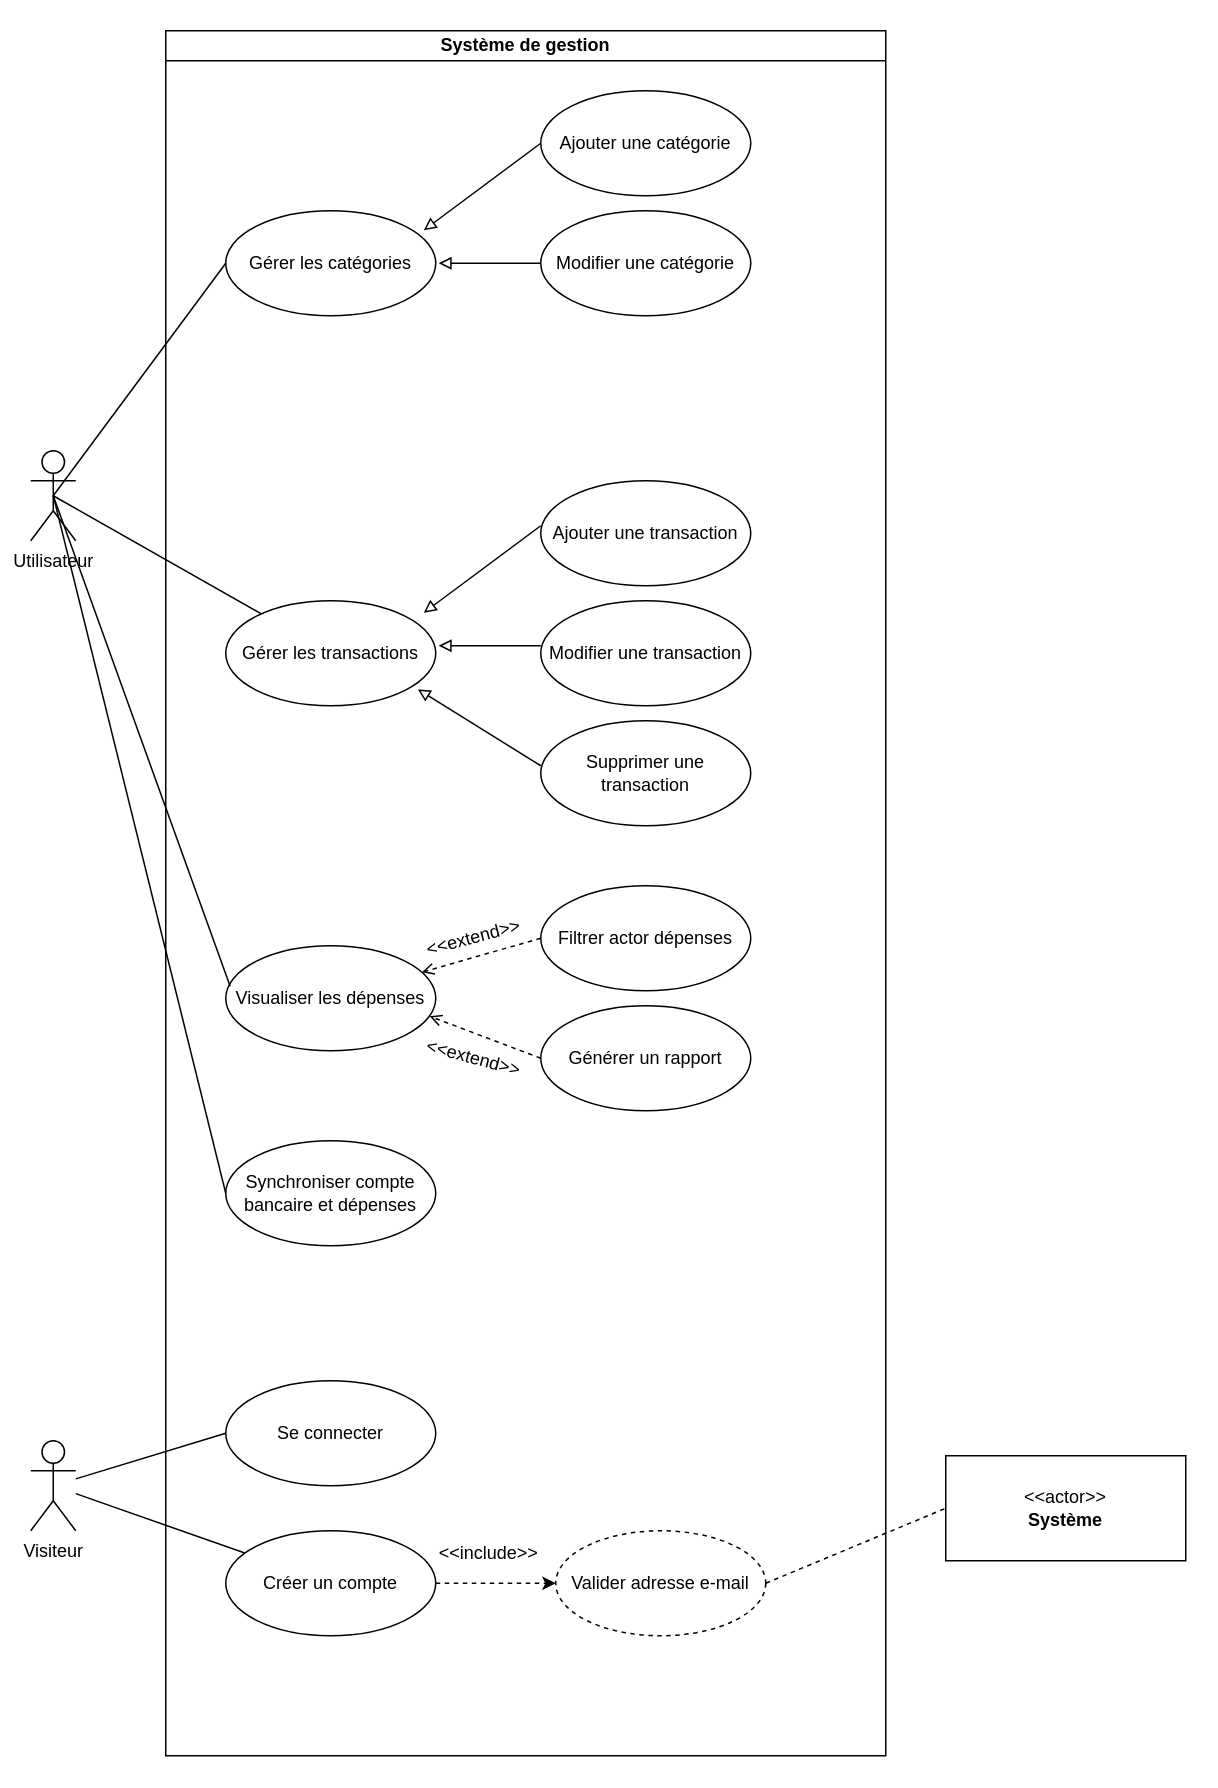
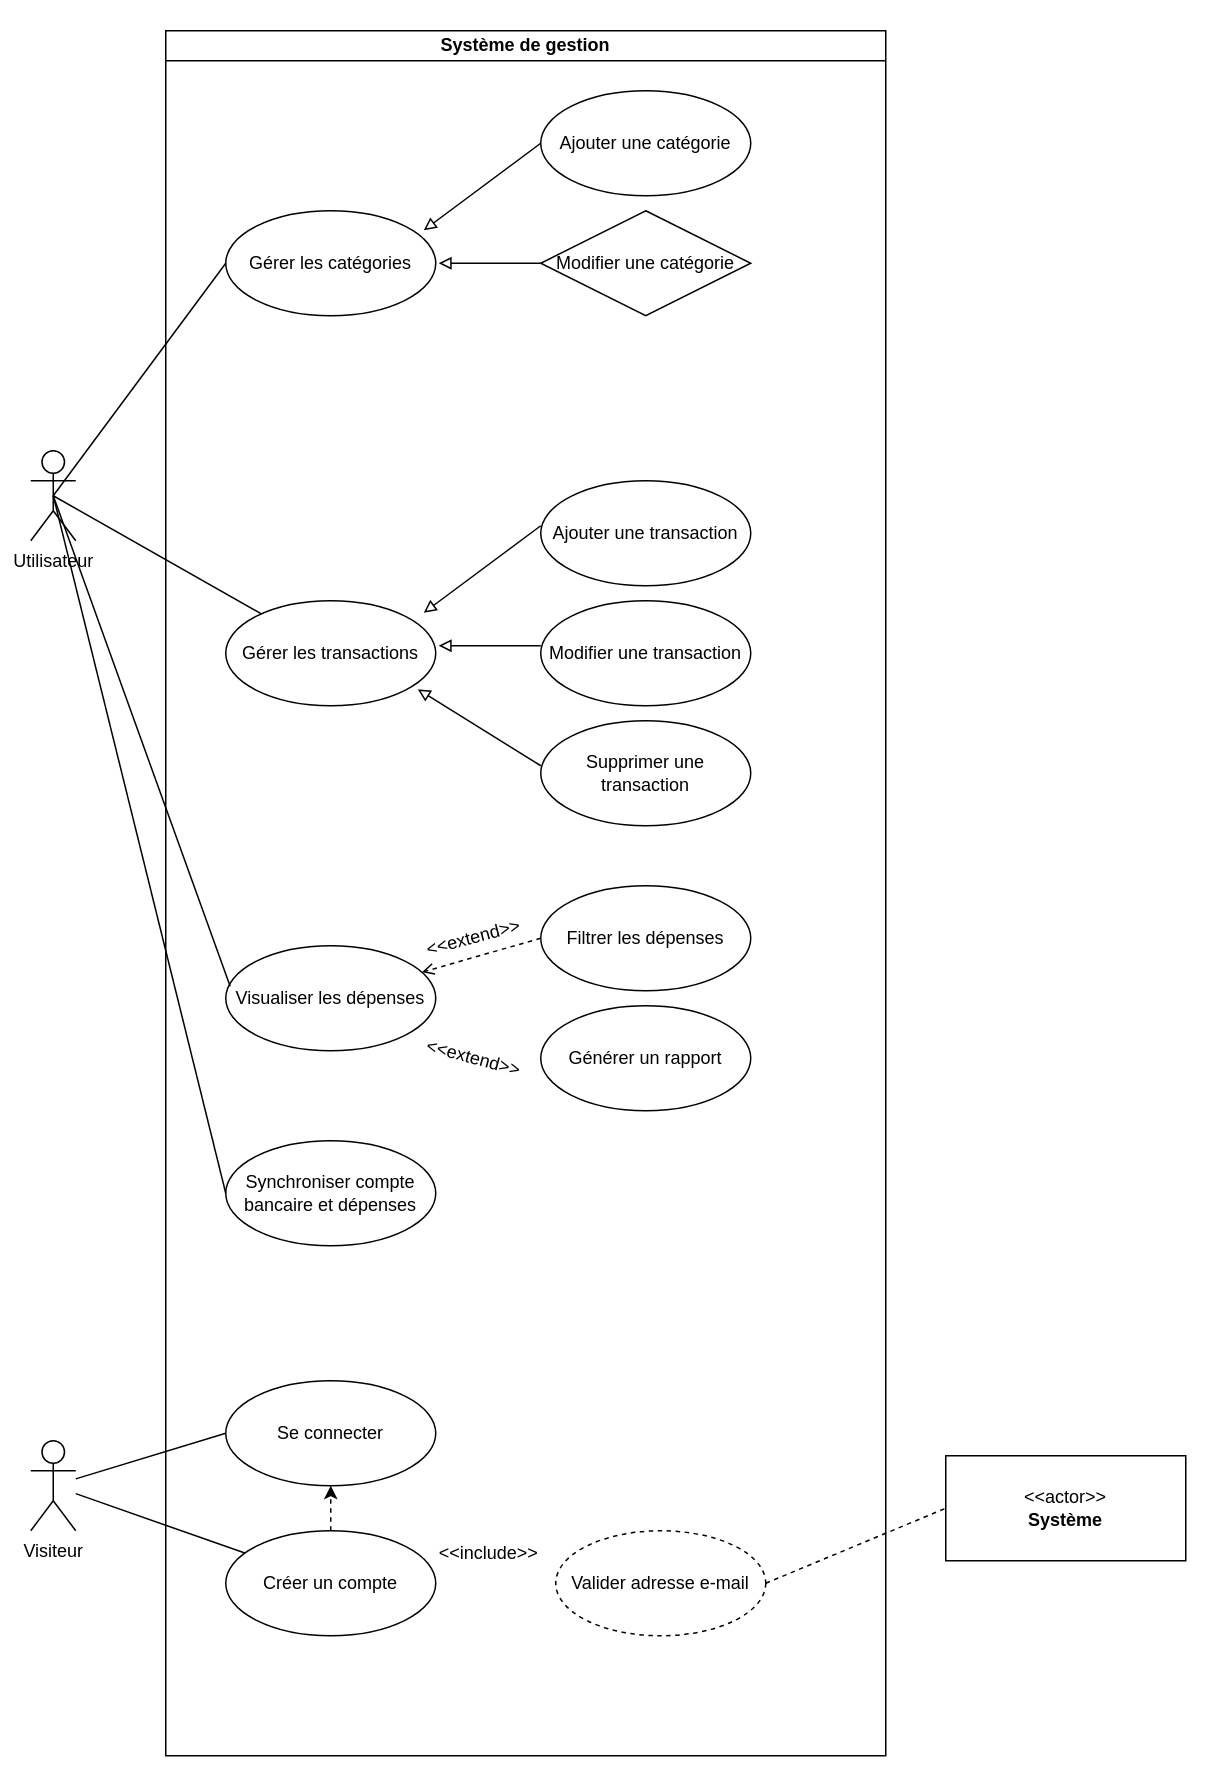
node "Modifier une catégorie": shape ellipse -> diamond
node "Filtrer actor dépenses": label "Filtrer actor dépenses" -> "Filtrer les dépenses"
edge "Générer un rapport" -> "Visualiser les dépenses": removed
edge "Créer un compte" -> "Valider adresse e-mail": now "Créer un compte" -> "Se connecter"
